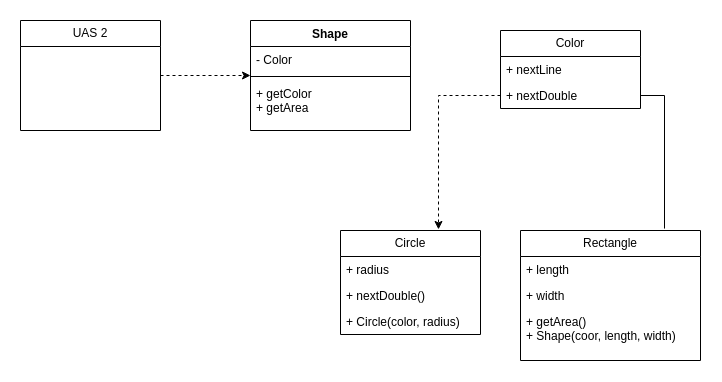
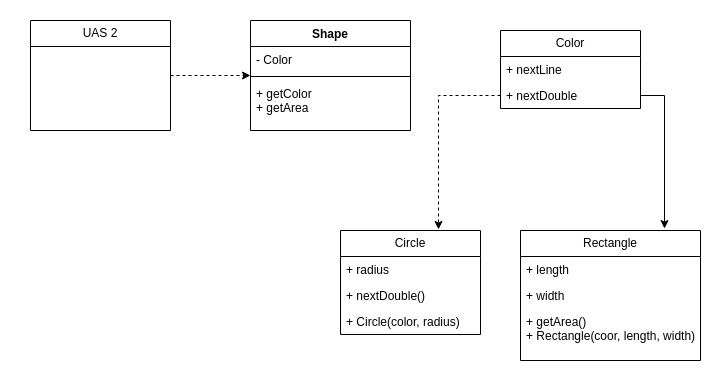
node "UAS 2": moved (91, 76) -> (101, 76)
edge "+ nextDouble" -- "Rectangle": arrowhead none -> classic
node "+ getArea() + Shape(coor, length, width)": label "+ getArea() + Shape(coor, length, width)" -> "+ getArea() + Rectangle(coor, length, width)"
